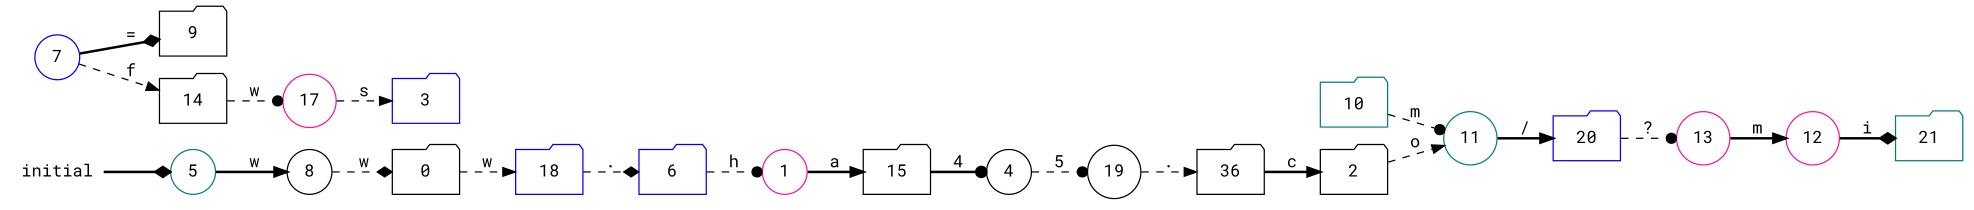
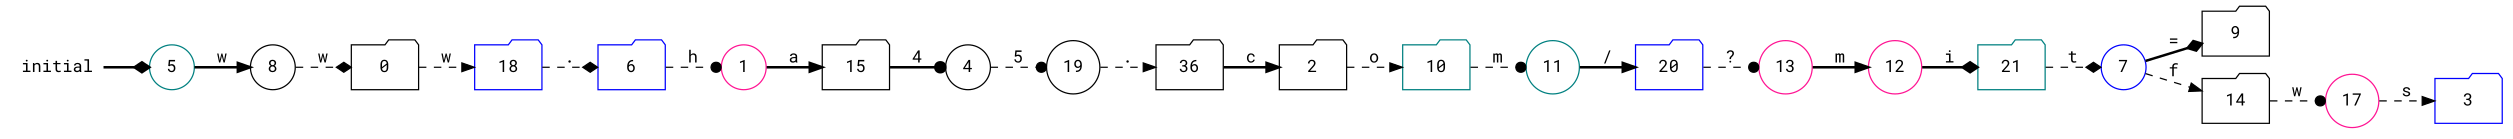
edge "21" -> "7": added, label "t"
edge "2" -> "11": now "2" -> "10"
